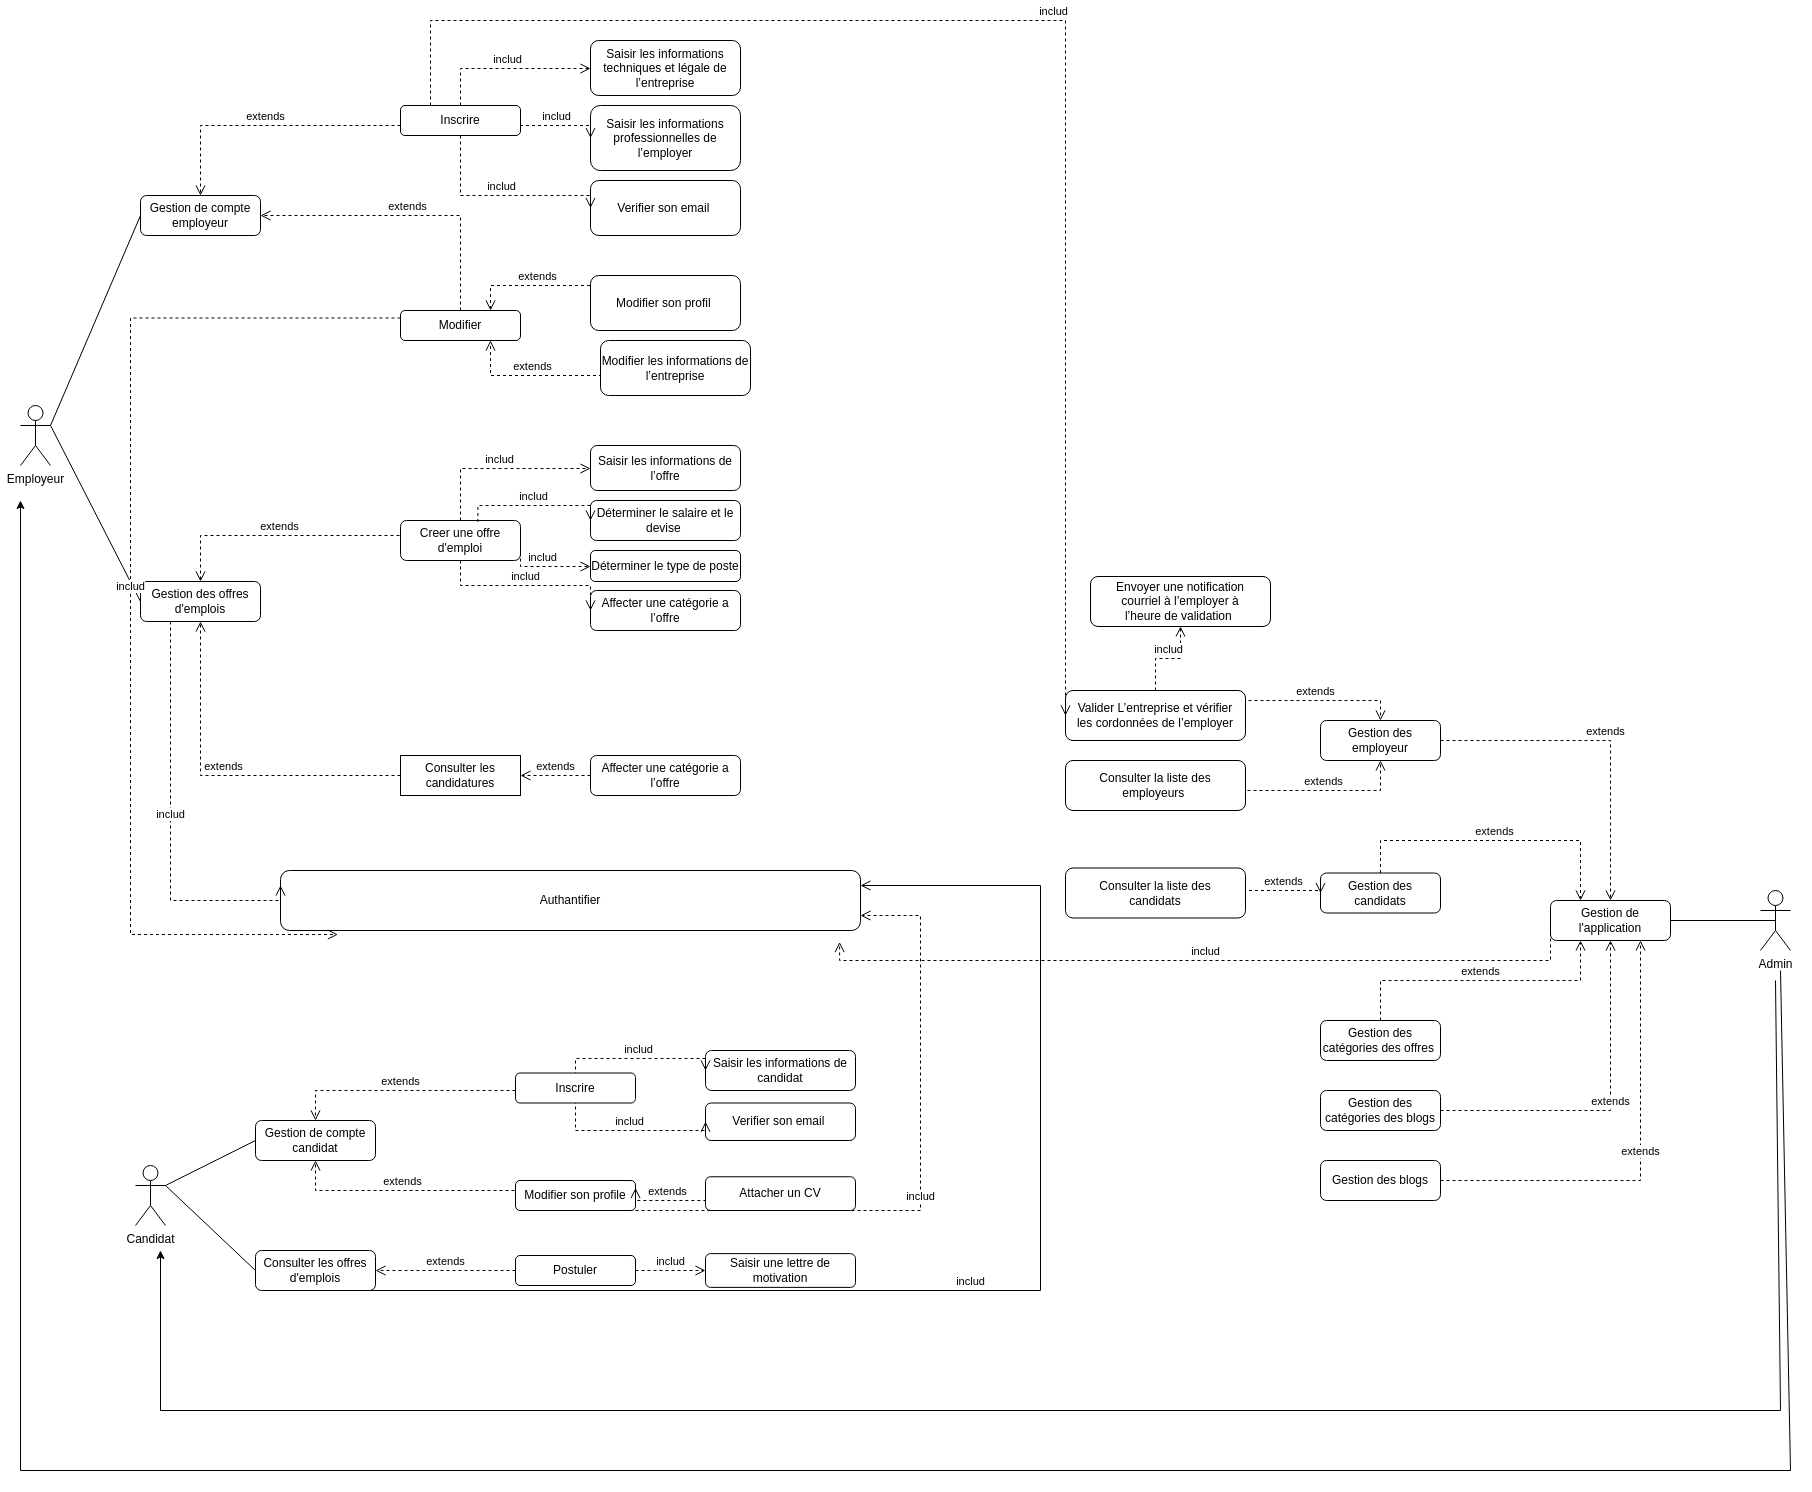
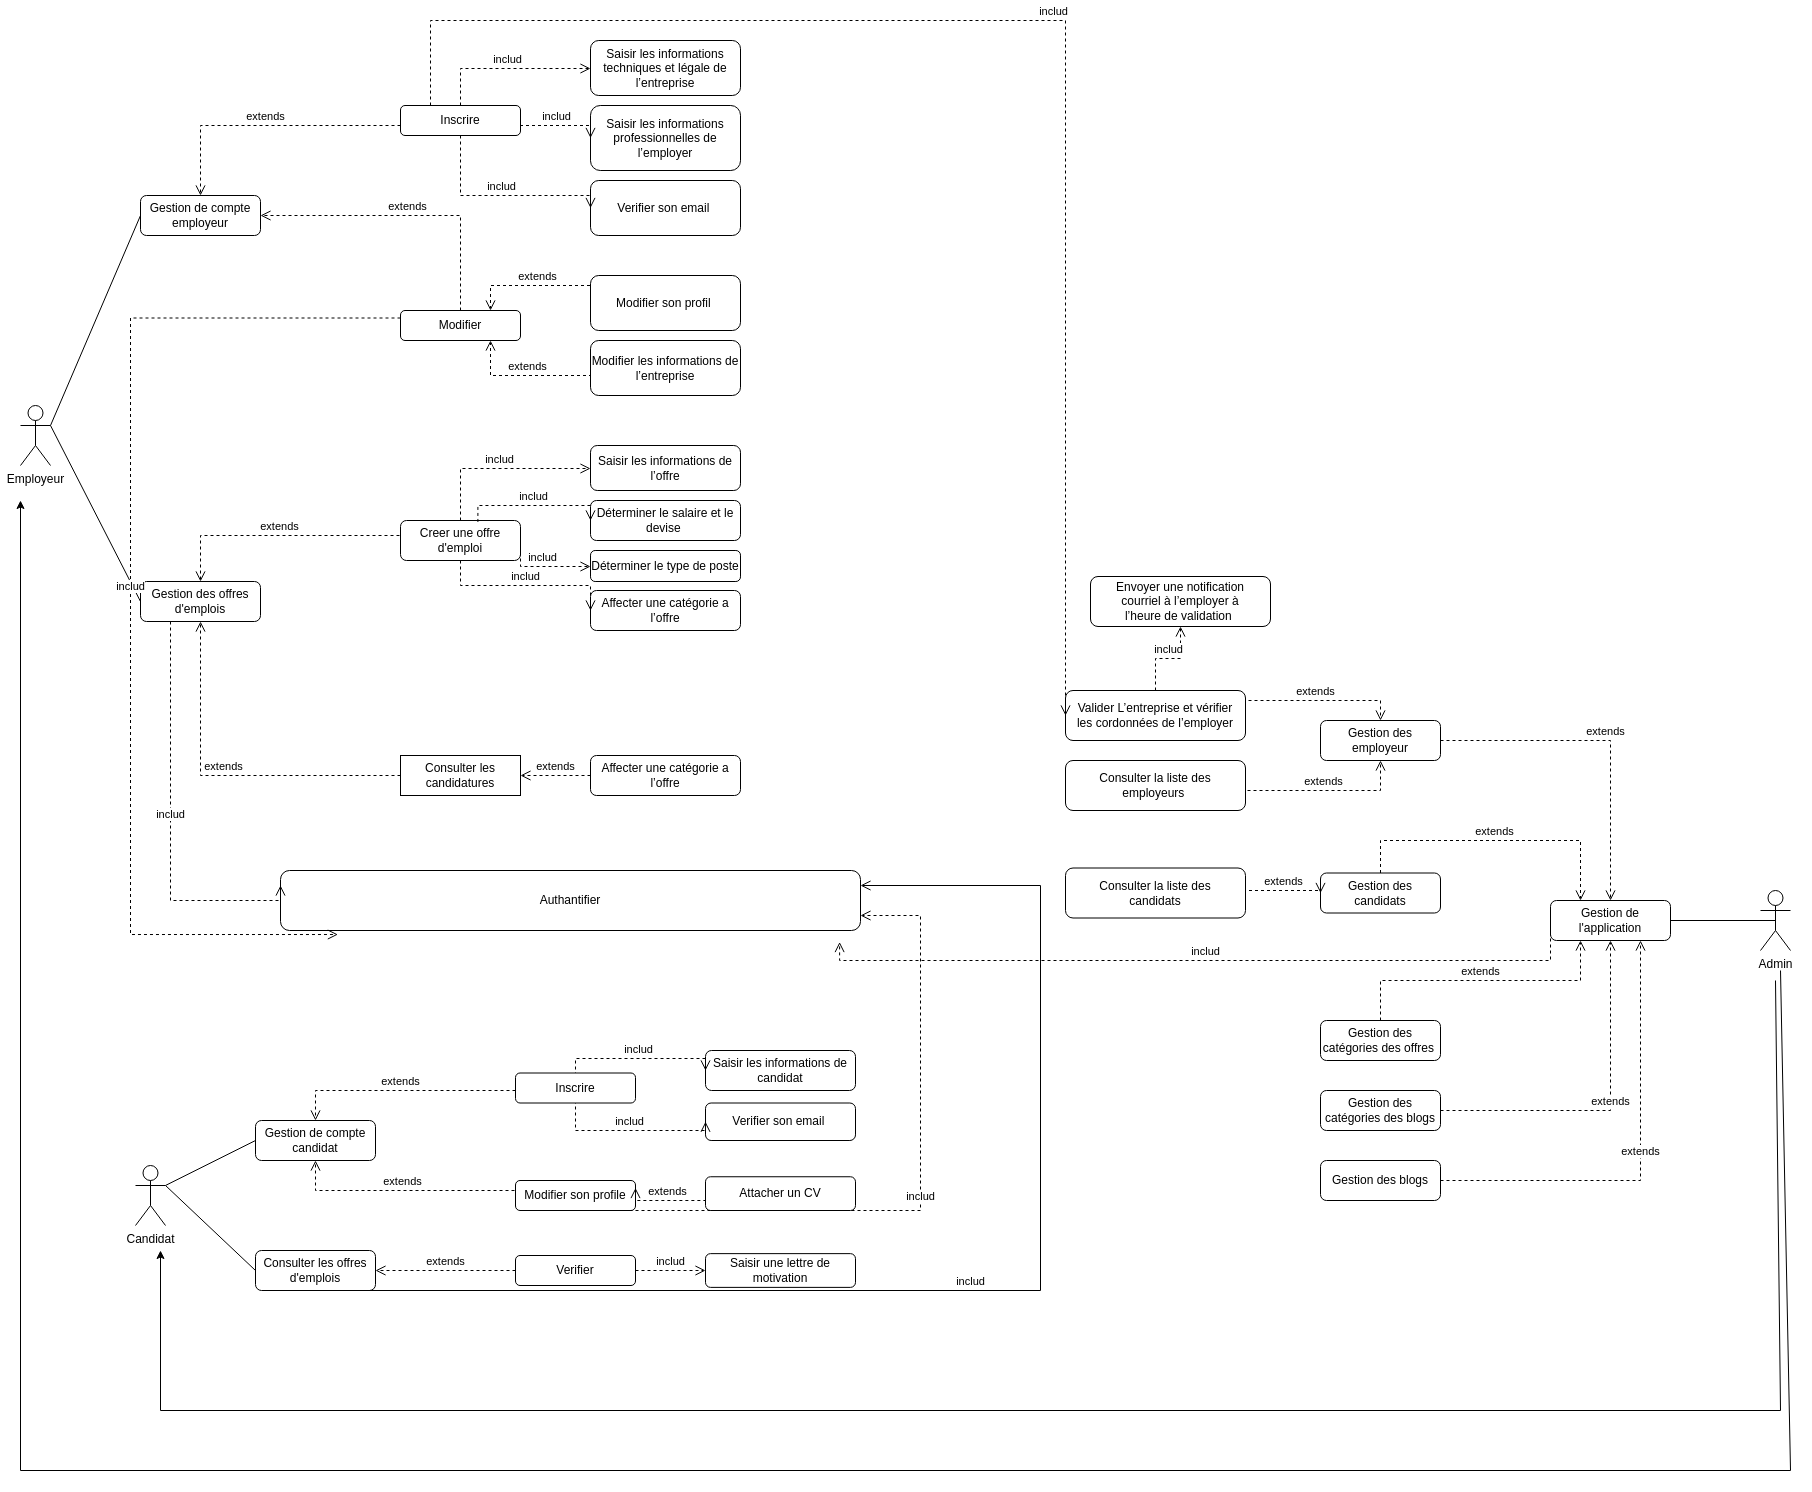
node "Modifier les informations de l’entreprise": moved (676, 368) -> (666, 368)
node "Postuler": label "Postuler" -> "Verifier"
